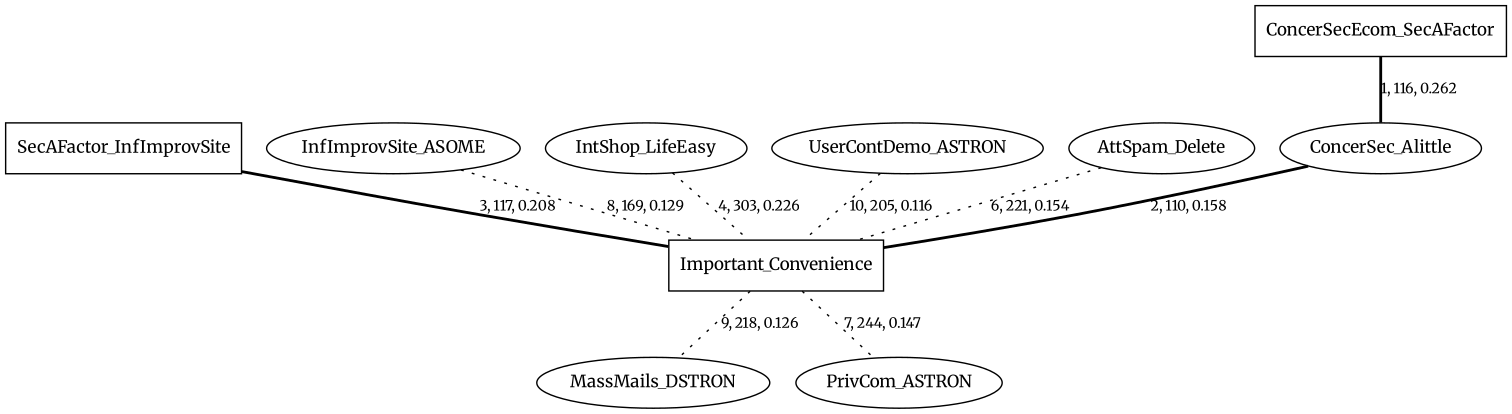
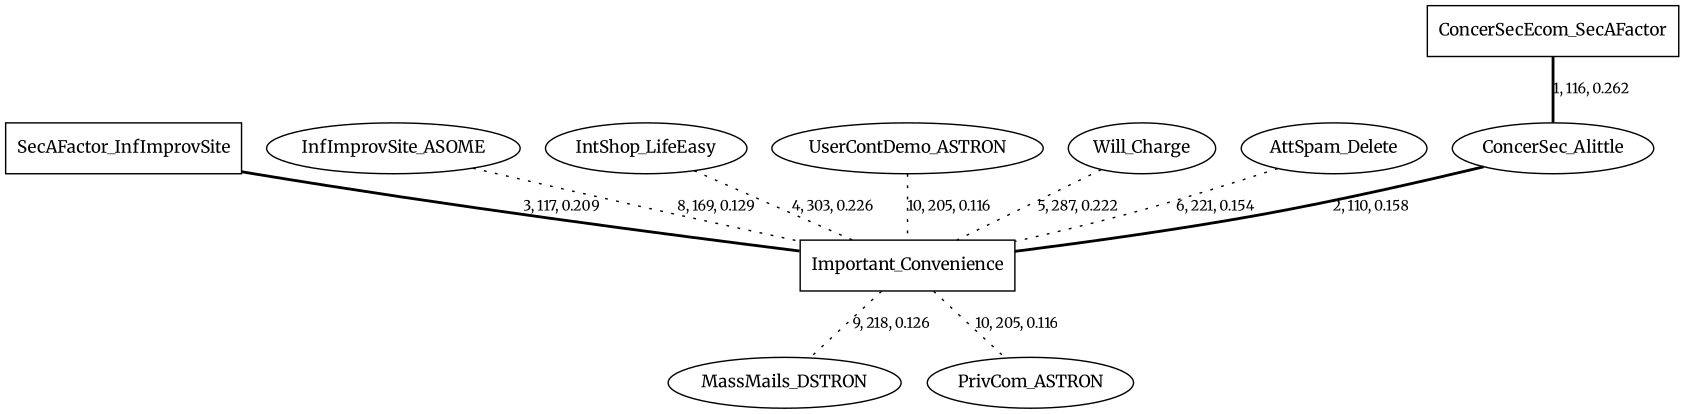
node "Will_Charge": added
edge "SecAFactor_InfImprovSite" -- "Important_Convenience": label "3, 117, 0.208" -> "3, 117, 0.209"
edge "Important_Convenience" -- "PrivCom_ASTRON": label "7, 244, 0.147" -> "10, 205, 0.116"
